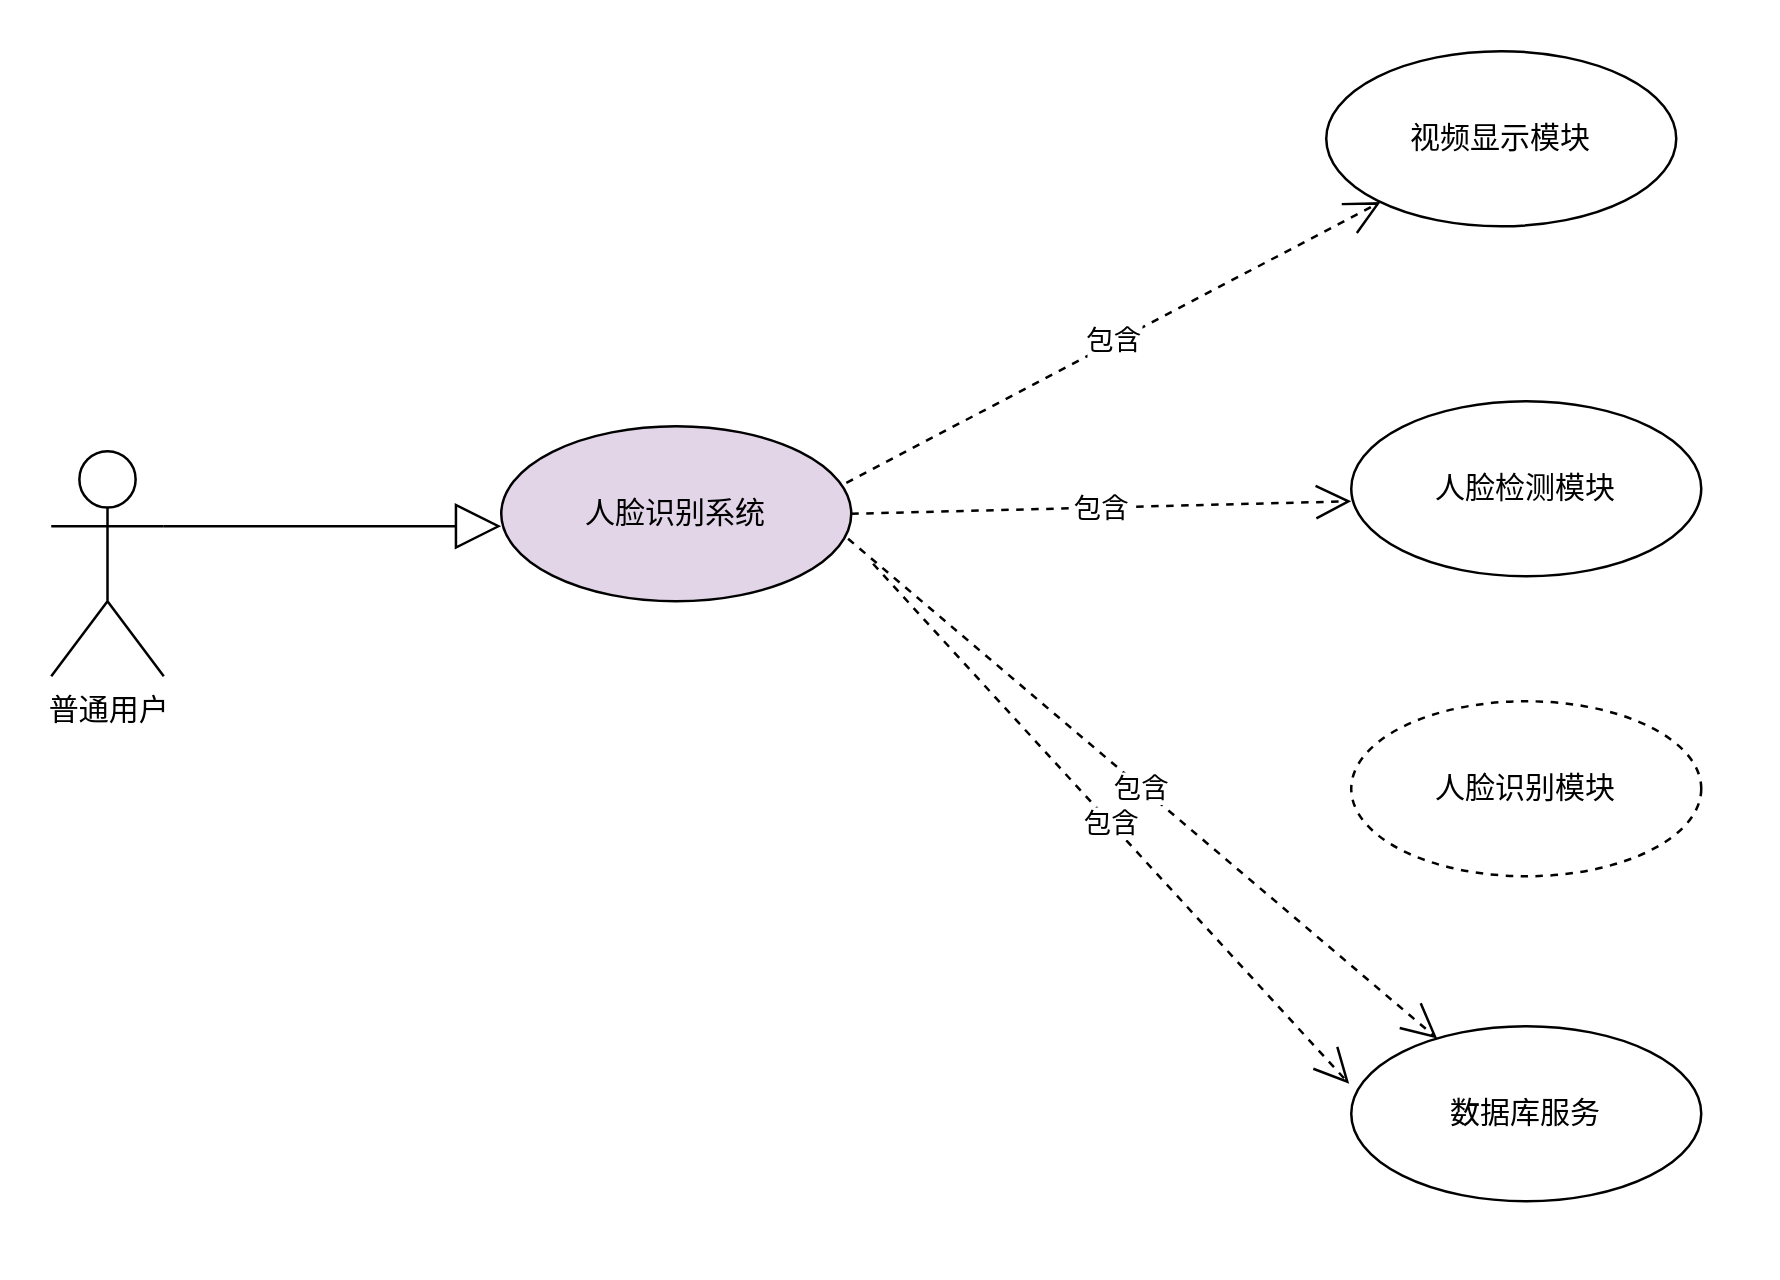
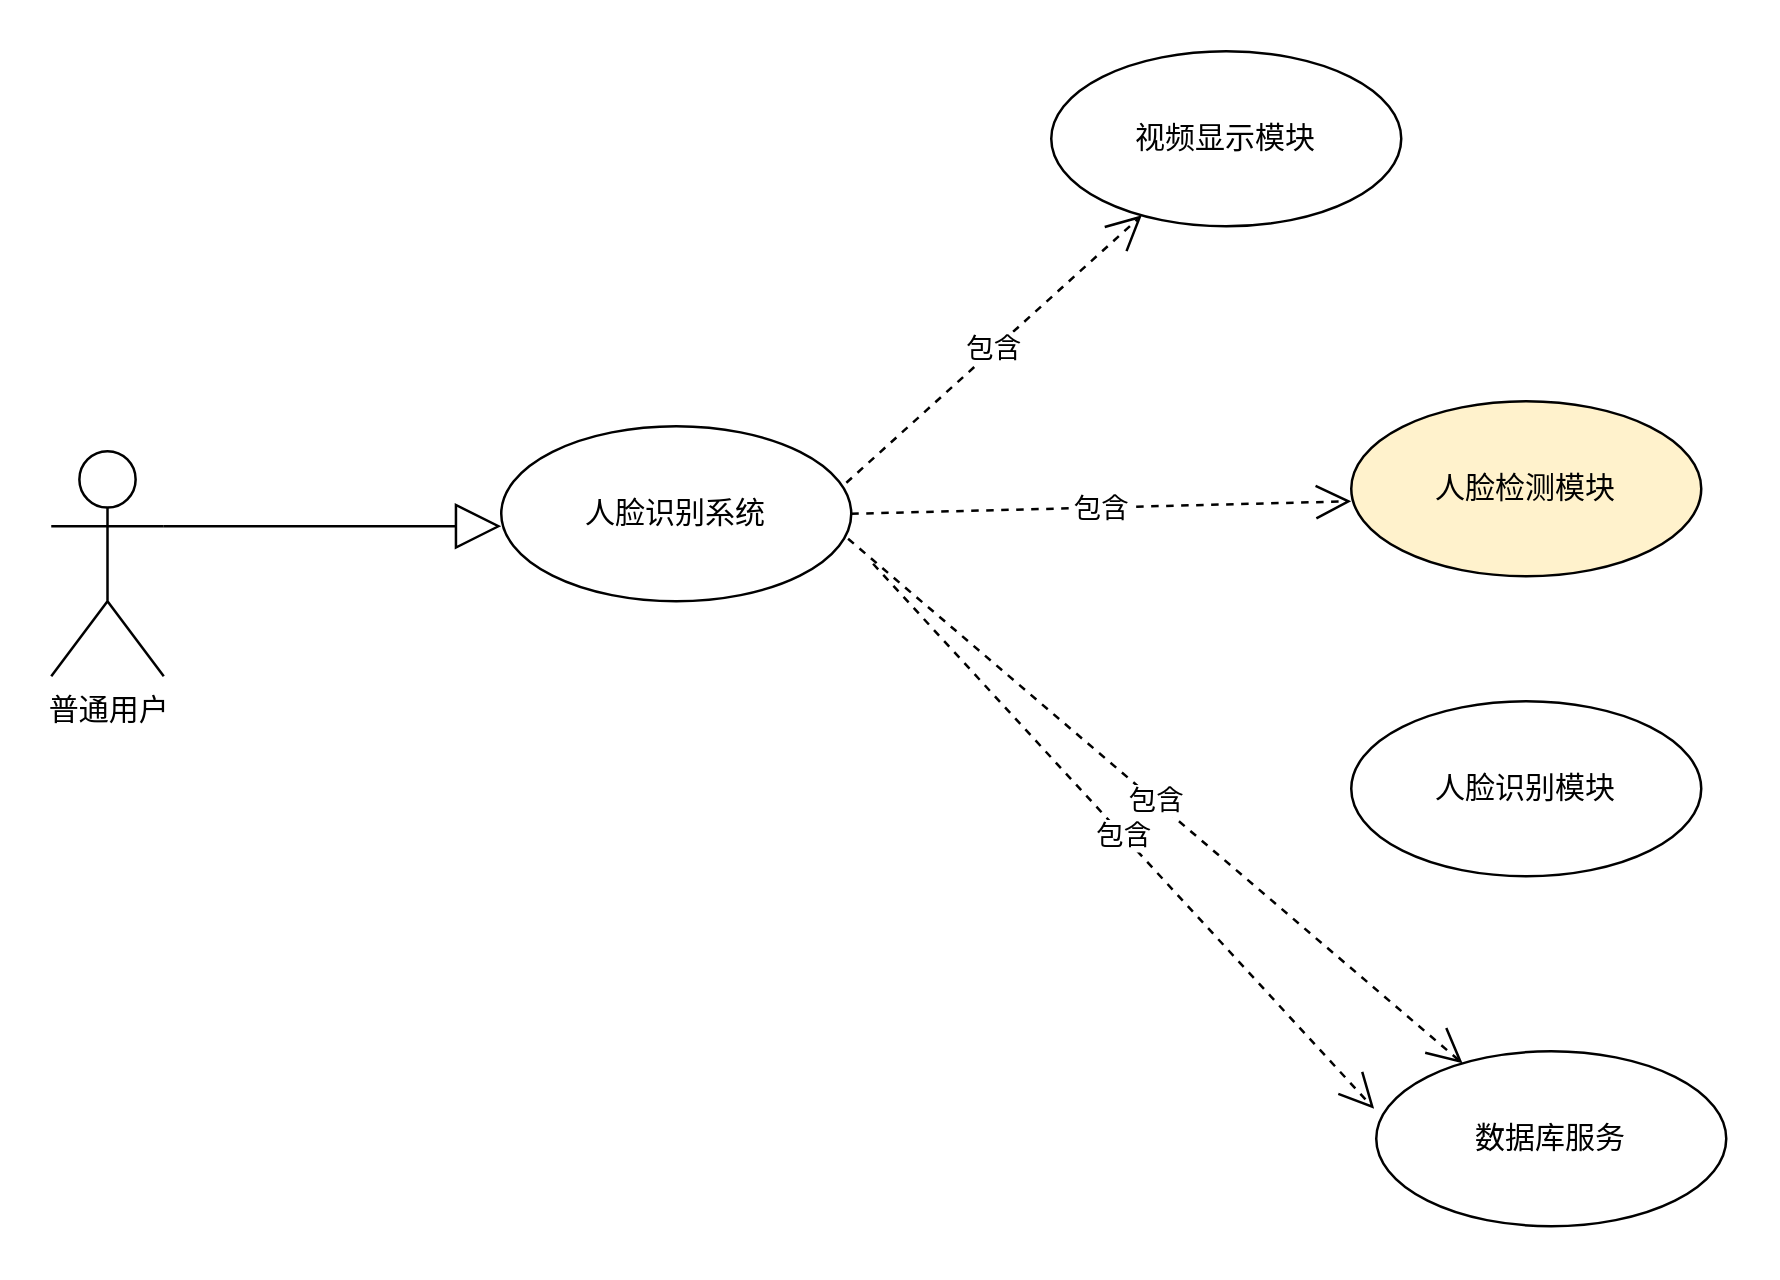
node "视频显示模块": moved (1501, 139) -> (1226, 139)
node "人脸检测模块": fillcolor #ffffff -> #fff2cc
node "人脸识别系统": fillcolor #e1d5e7 -> #ffffff
node "人脸识别模块": style dashed -> solid
node "数据库服务": moved (1526, 1114) -> (1551, 1139)
